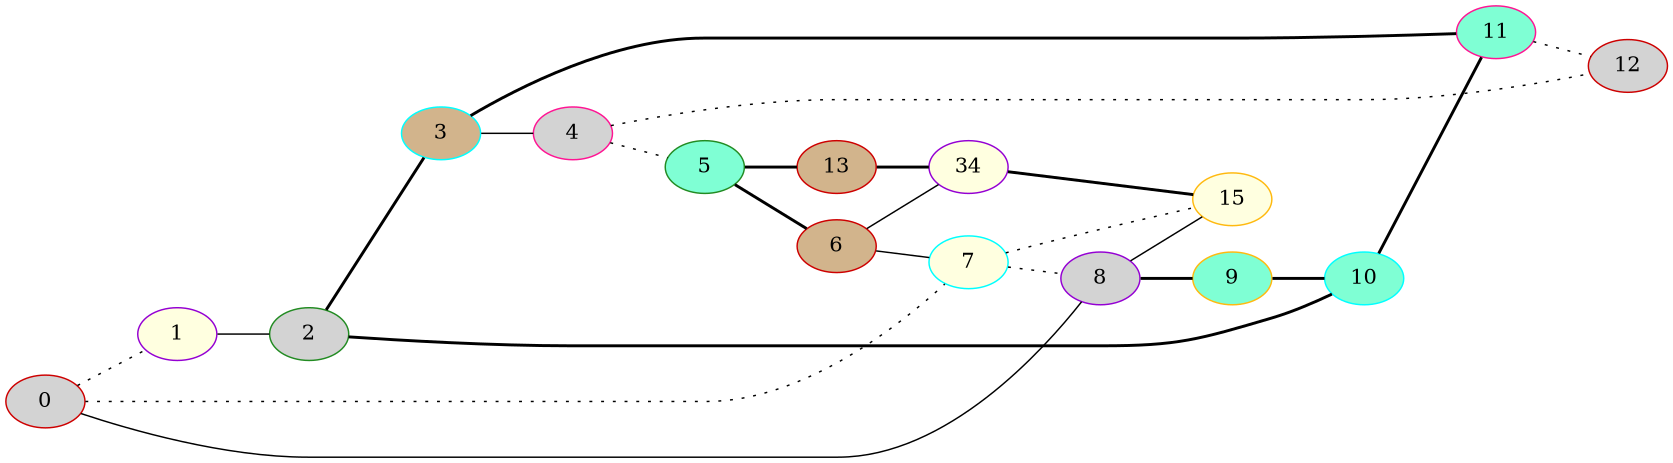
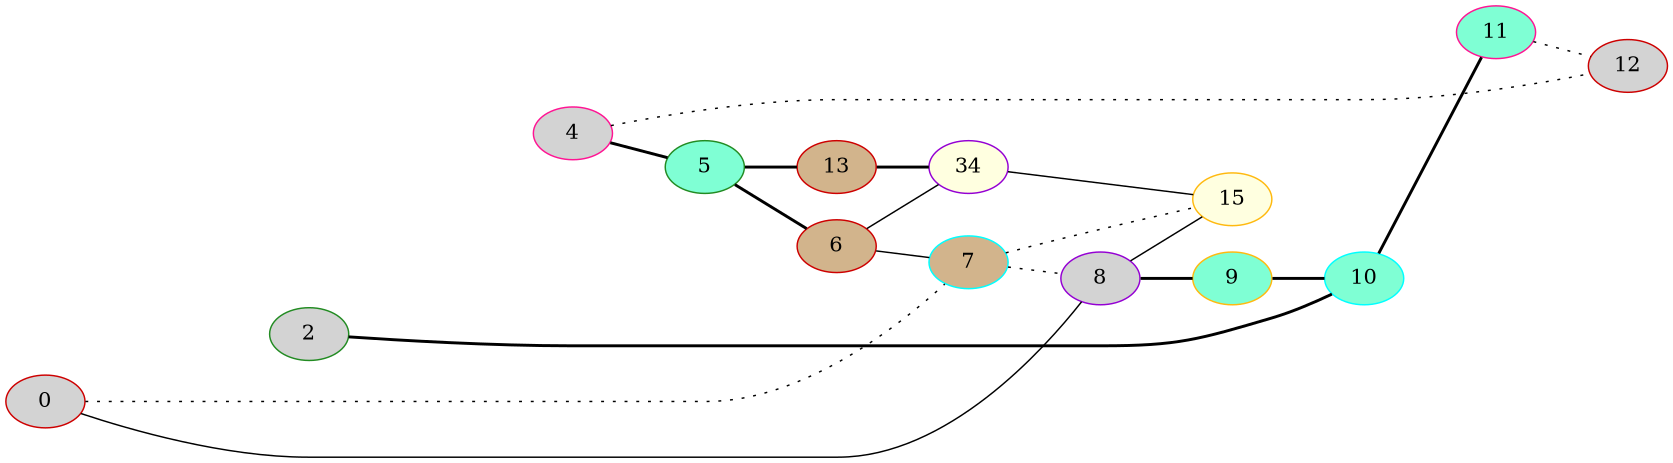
node "3": removed
edge "4" -- "5": style dotted -> bold
edge "34" -- "15": style bold -> solid
node "7": fillcolor lightyellow -> tan
node "1": removed
